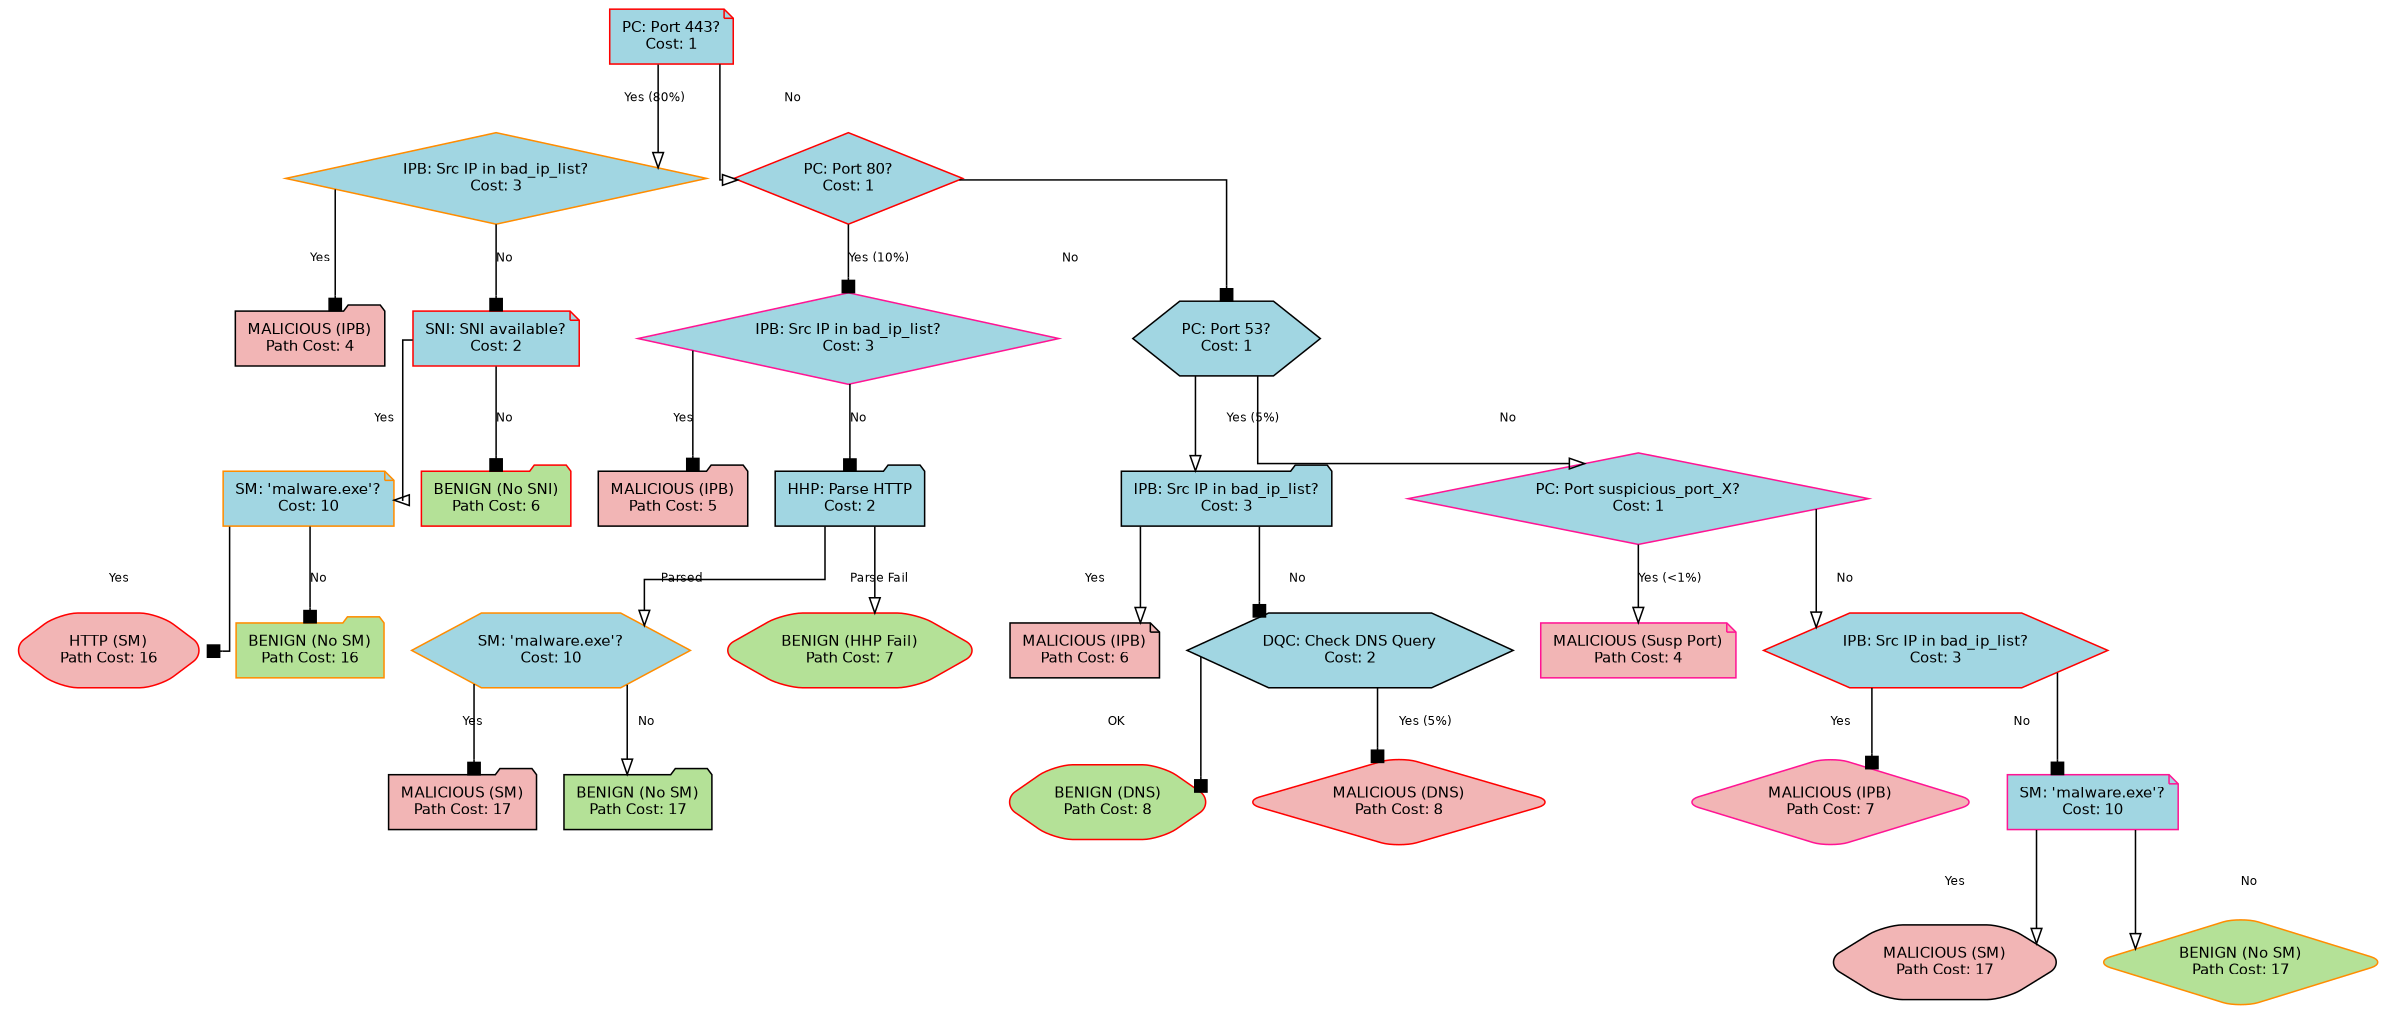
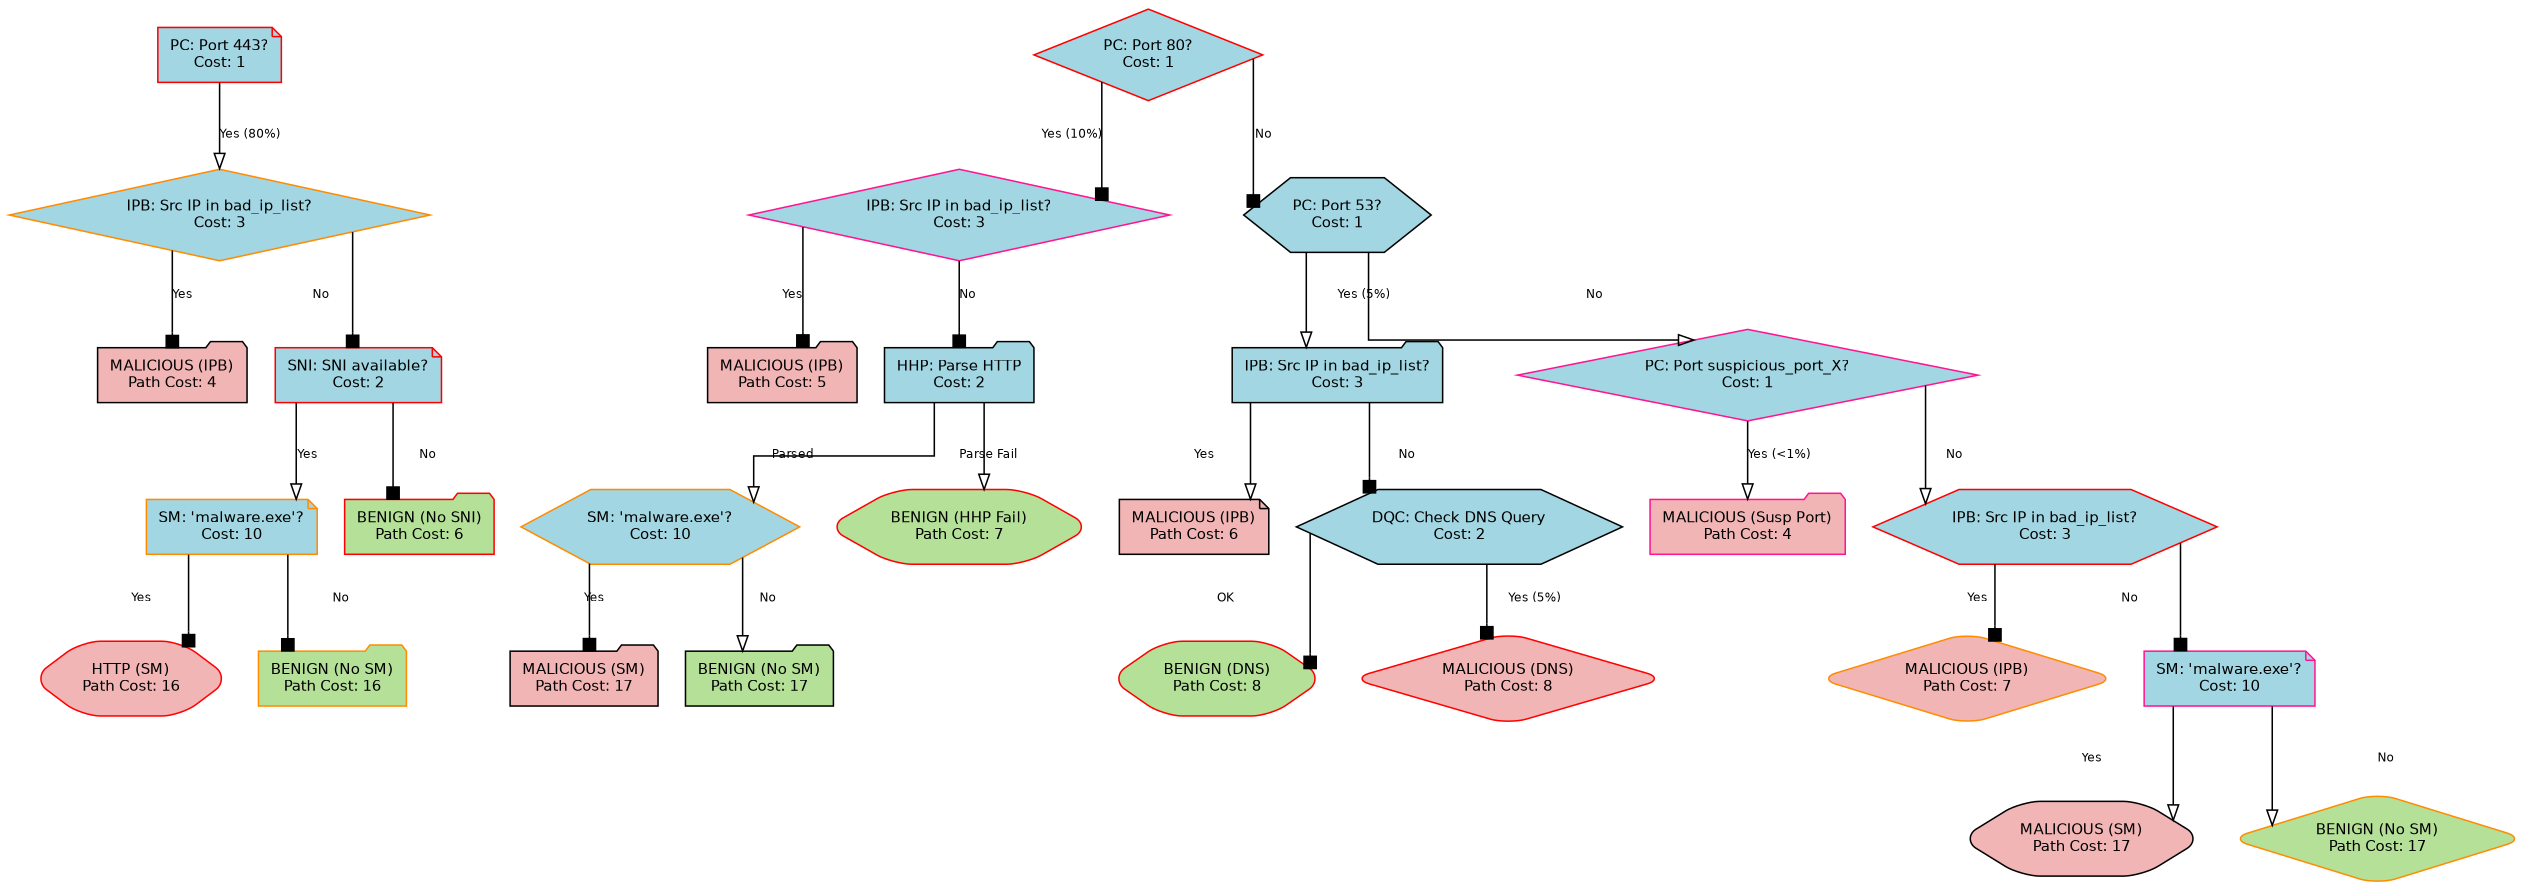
edge "PC: Port 443? Cost: 1" -> "PC: Port 80? Cost: 1": removed, label "No"
node "MALICIOUS (Susp Port) Path Cost: 4": shape note -> folder
node "MALICIOUS (IPB) Path Cost: 7": color deeppink -> darkorange
